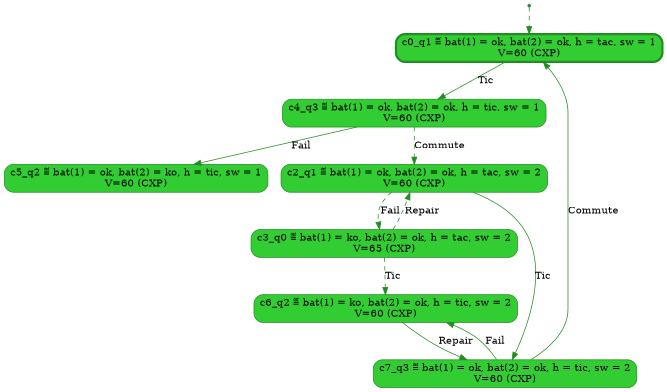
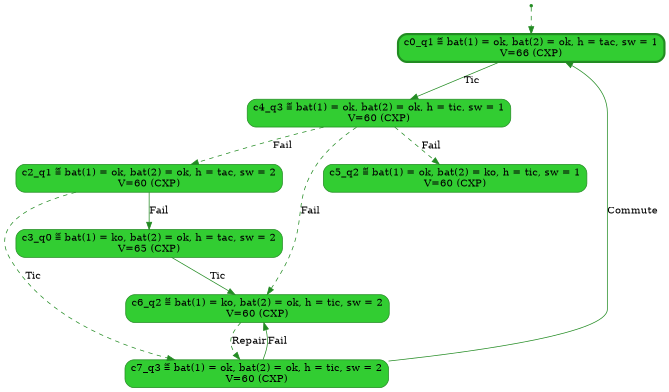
node "c0_q1 ≝ bat(1) = ok, bat(2) = ok, h = tac, sw = 1 V=60 (CXP)": label "c0_q1 ≝ bat(1) = ok, bat(2) = ok, h = tac, sw = 1 V=60 (CXP)" -> "c0_q1 ≝ bat(1) = ok, bat(2) = ok, h = tac, sw = 1 V=66 (CXP)"
edge "c4_q3 ≝ bat(1) = ok, bat(2) = ok, h = tic, sw = 1 V=60 (CXP)" -> "c5_q2 ≝ bat(1) = ok, bat(2) = ko, h = tic, sw = 1 V=60 (CXP)": style solid -> dashed
edge "c4_q3 ≝ bat(1) = ok, bat(2) = ok, h = tic, sw = 1 V=60 (CXP)" -> "c2_q1 ≝ bat(1) = ok, bat(2) = ok, h = tac, sw = 2 V=60 (CXP)": label "Commute" -> "Fail"
edge "c4_q3 ≝ bat(1) = ok, bat(2) = ok, h = tic, sw = 1 V=60 (CXP)" -> "c6_q2 ≝ bat(1) = ko, bat(2) = ok, h = tic, sw = 2 V=60 (CXP)": added, label "Fail"
edge "c2_q1 ≝ bat(1) = ok, bat(2) = ok, h = tac, sw = 2 V=60 (CXP)" -> "c3_q0 ≝ bat(1) = ko, bat(2) = ok, h = tac, sw = 2 V=65 (CXP)": style dashed -> solid
edge "c3_q0 ≝ bat(1) = ko, bat(2) = ok, h = tac, sw = 2 V=65 (CXP)" -> "c2_q1 ≝ bat(1) = ok, bat(2) = ok, h = tac, sw = 2 V=60 (CXP)": removed, label "Repair"
edge "c2_q1 ≝ bat(1) = ok, bat(2) = ok, h = tac, sw = 2 V=60 (CXP)" -> "c7_q3 ≝ bat(1) = ok, bat(2) = ok, h = tic, sw = 2 V=60 (CXP)": style solid -> dashed
edge "c3_q0 ≝ bat(1) = ko, bat(2) = ok, h = tac, sw = 2 V=65 (CXP)" -> "c6_q2 ≝ bat(1) = ko, bat(2) = ok, h = tic, sw = 2 V=60 (CXP)": style dashed -> solid
edge "c6_q2 ≝ bat(1) = ko, bat(2) = ok, h = tic, sw = 2 V=60 (CXP)" -> "c7_q3 ≝ bat(1) = ok, bat(2) = ok, h = tic, sw = 2 V=60 (CXP)": style solid -> dashed
